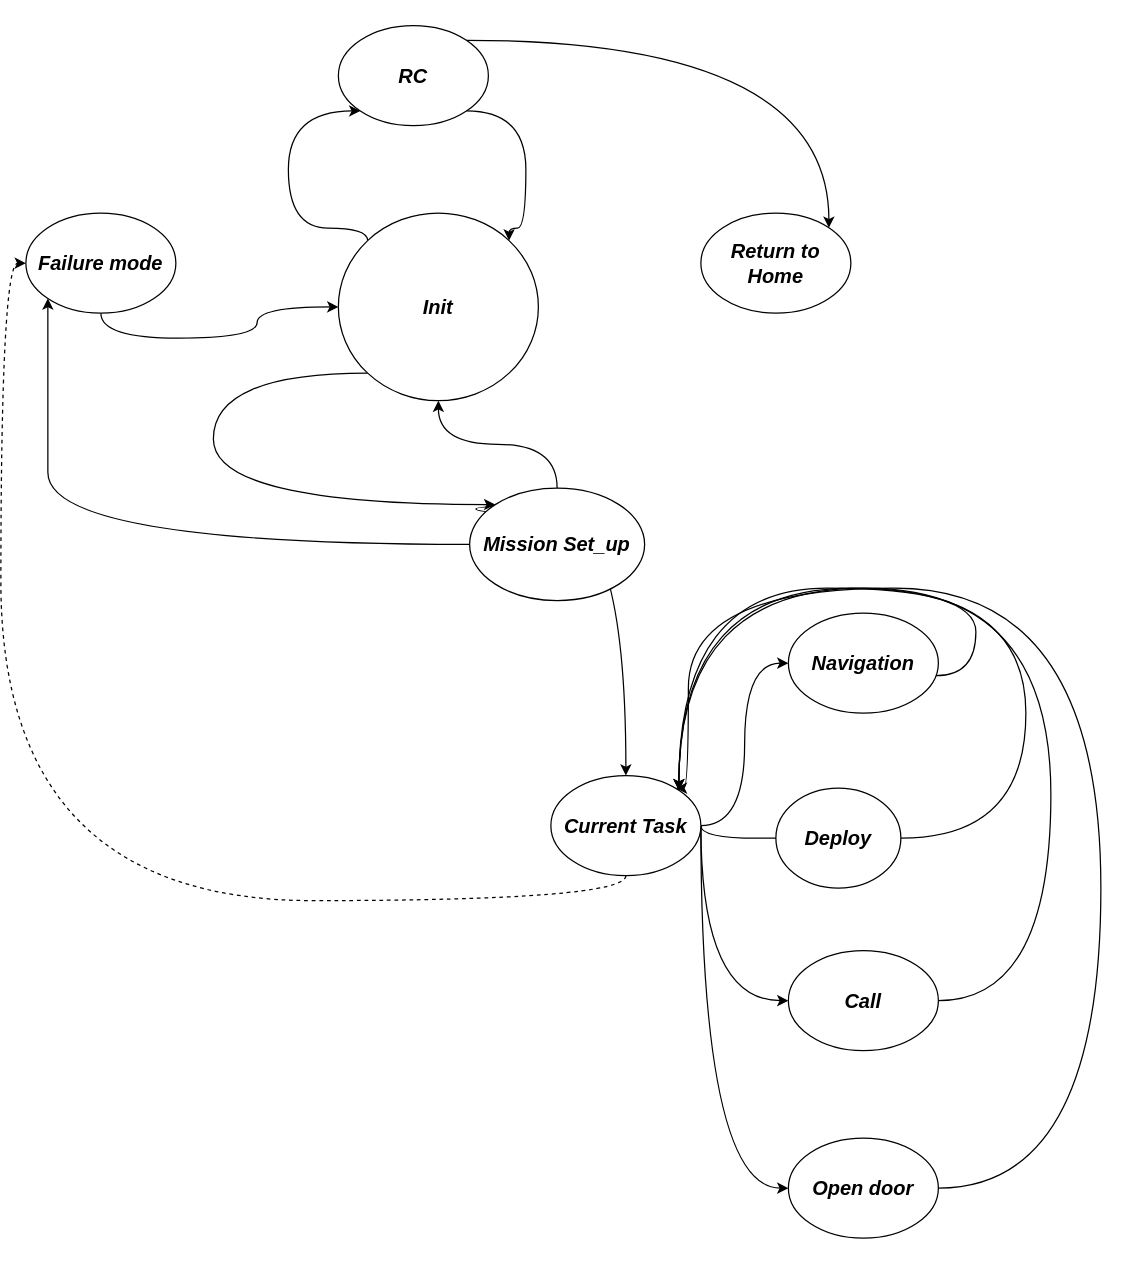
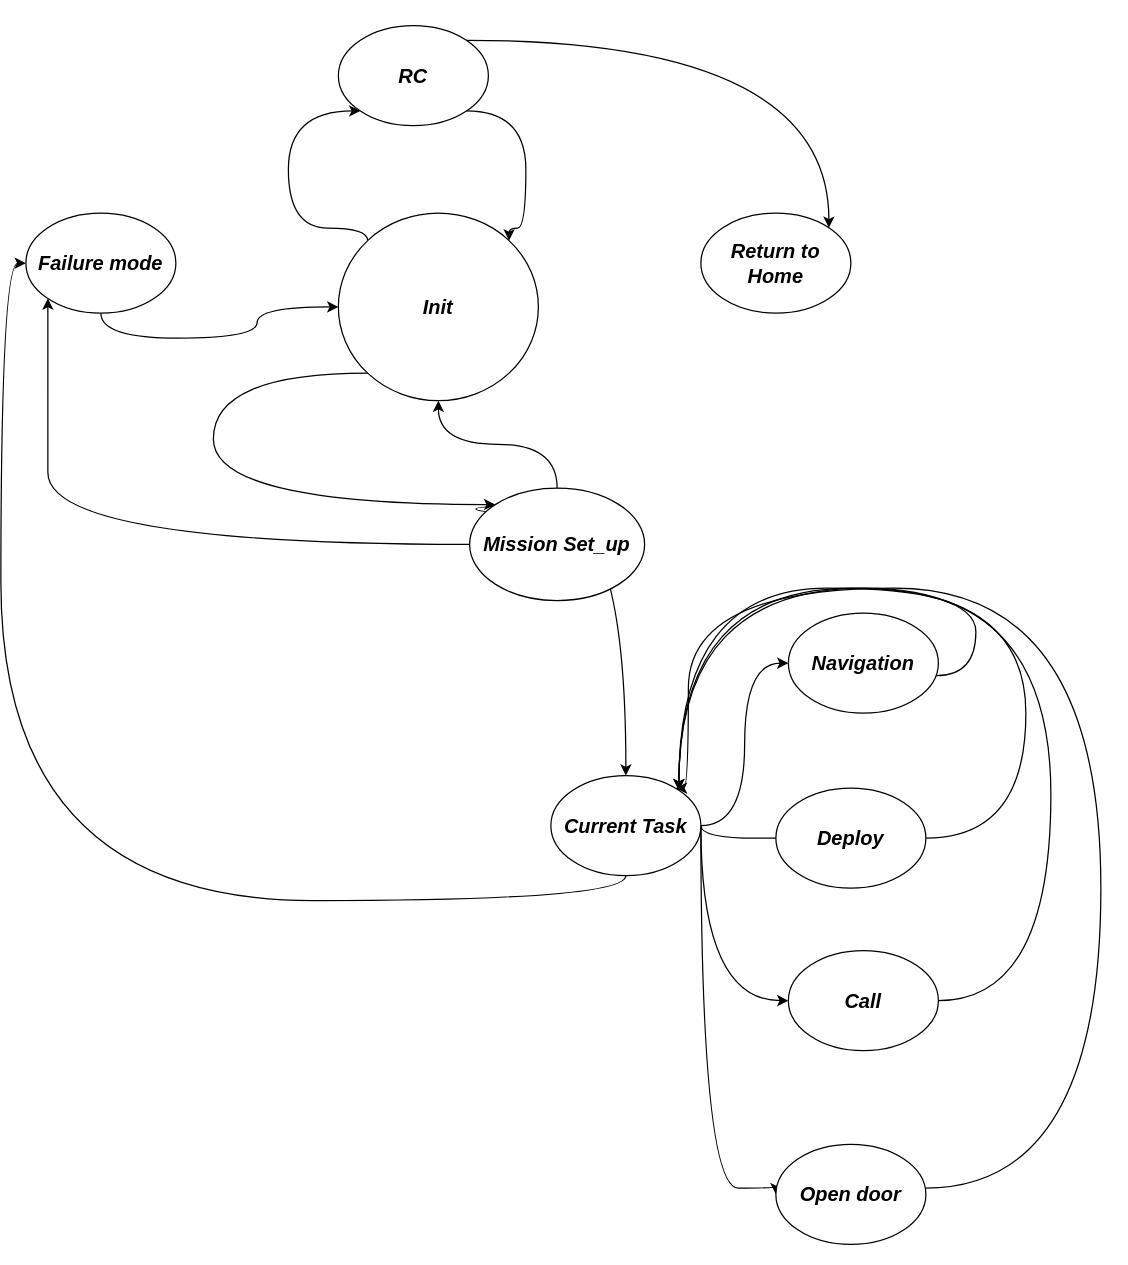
edge "Current Task" -> "Failure mode": style dashed -> solid
node "Deploy": size 125x100 -> 150x100
node "Open door": moved (863, 1188) -> (851, 1194)
